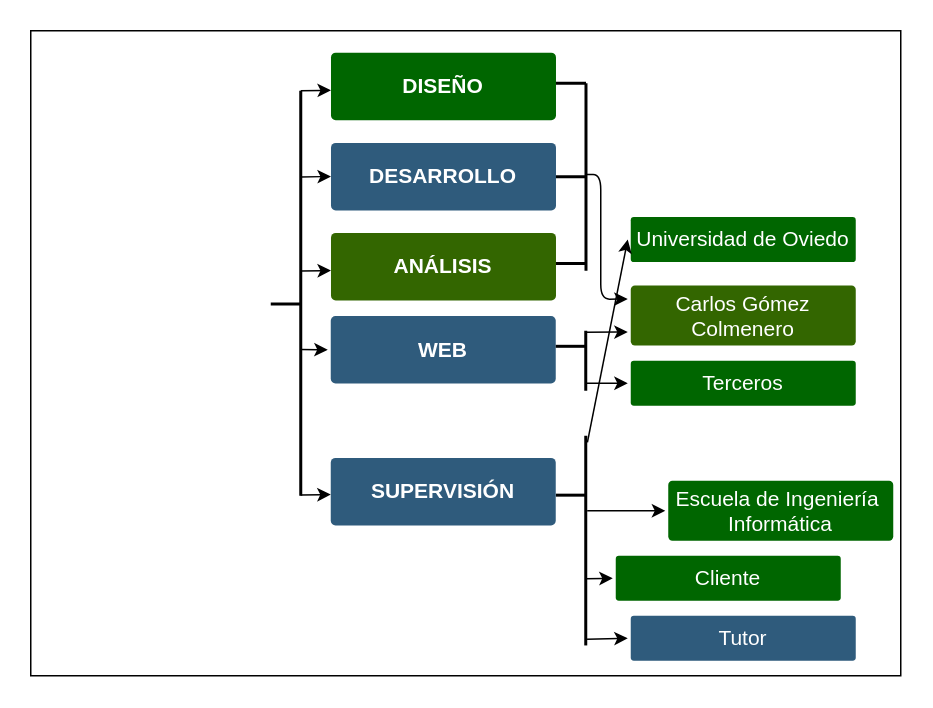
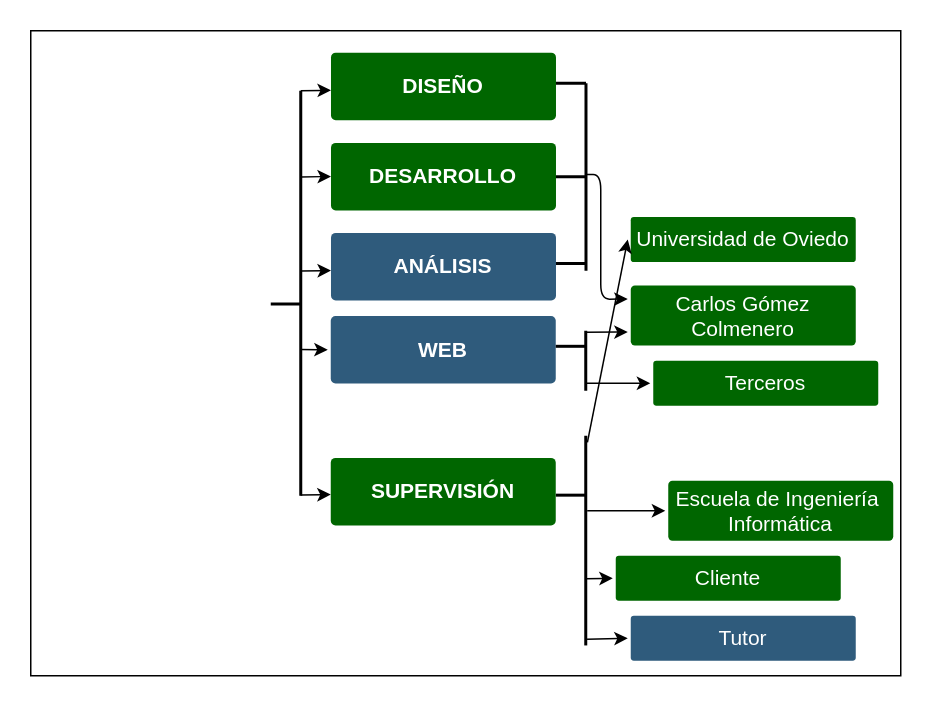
node "DESARROLLO": fillcolor #2f5b7c -> #006600
node "ANÁLISIS": fillcolor #336600 -> #2f5b7c
node "Carlos Gómez Colmenero": fillcolor #336600 -> #006600
node "Terceros": moved (743, 383) -> (766, 383)
node "SUPERVISIÓN": fillcolor #2f5b7c -> #006600
